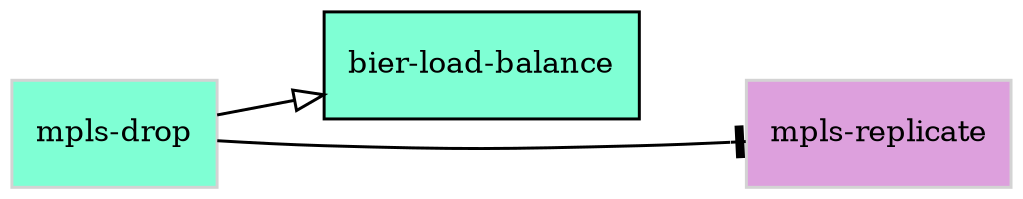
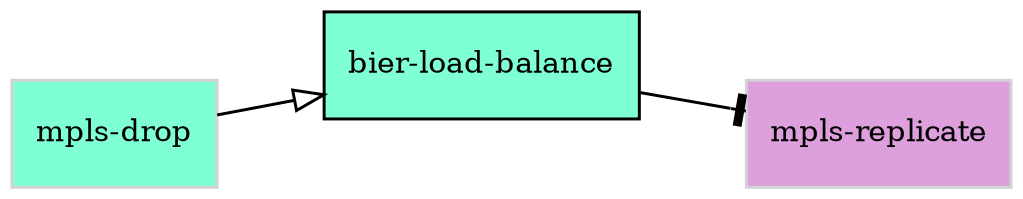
edge "mpls-drop" -> "mpls-replicate": now "bier-load-balance" -> "mpls-replicate"
